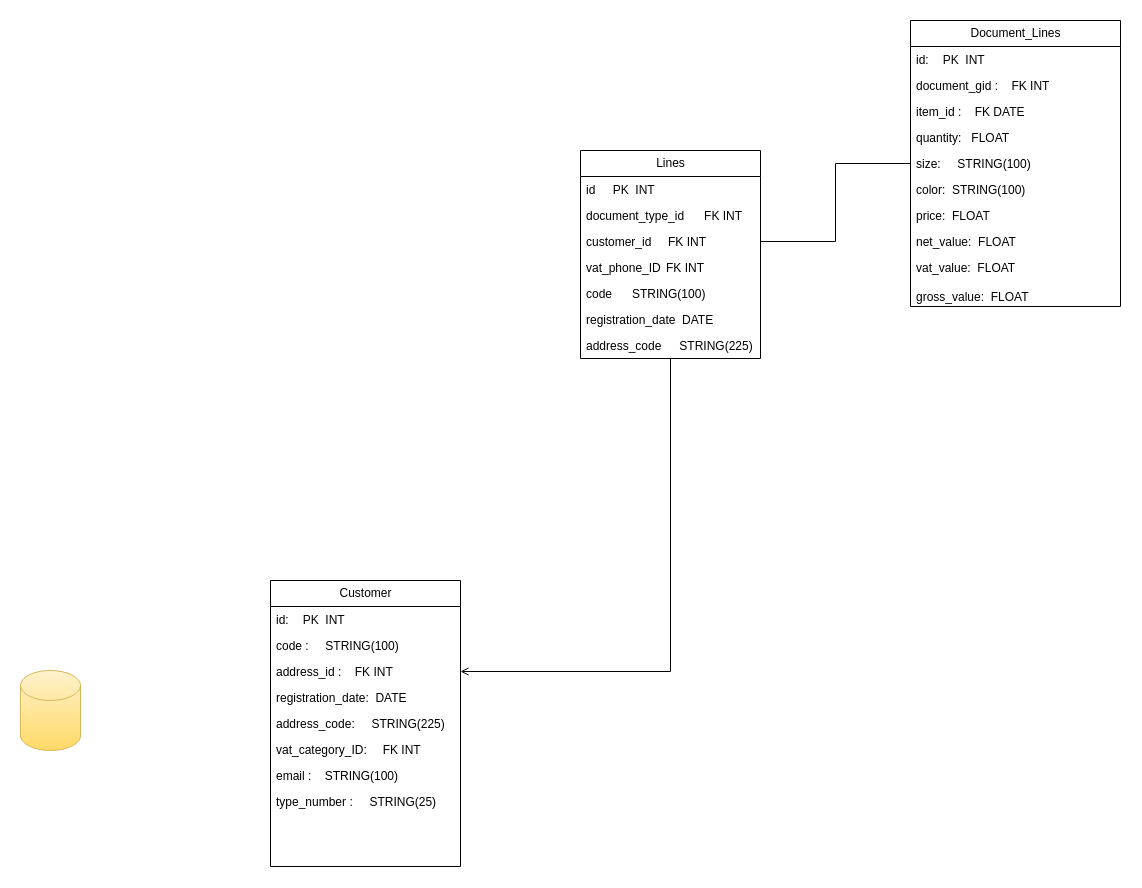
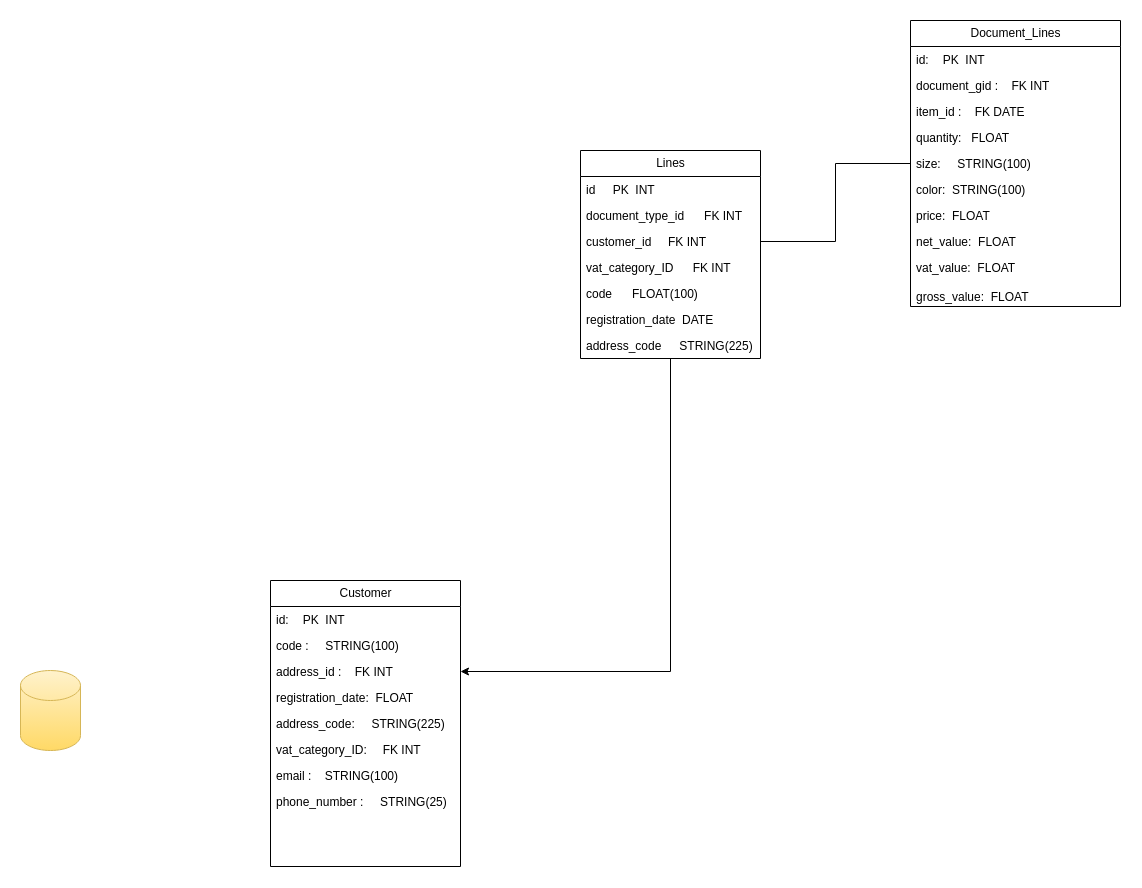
node "vat_phone_ID FK INT": label "vat_phone_ID FK INT" -> "vat_category_ID FK INT"
node "code STRING(100)": label "code STRING(100)" -> "code FLOAT(100)"
edge "Lines" -> "address_id : FK INT": arrowhead open -> classic
node "registration_date: DATE": label "registration_date: DATE" -> "registration_date: FLOAT"
node "type_number : STRING(25)": label "type_number : STRING(25)" -> "phone_number : STRING(25)"
